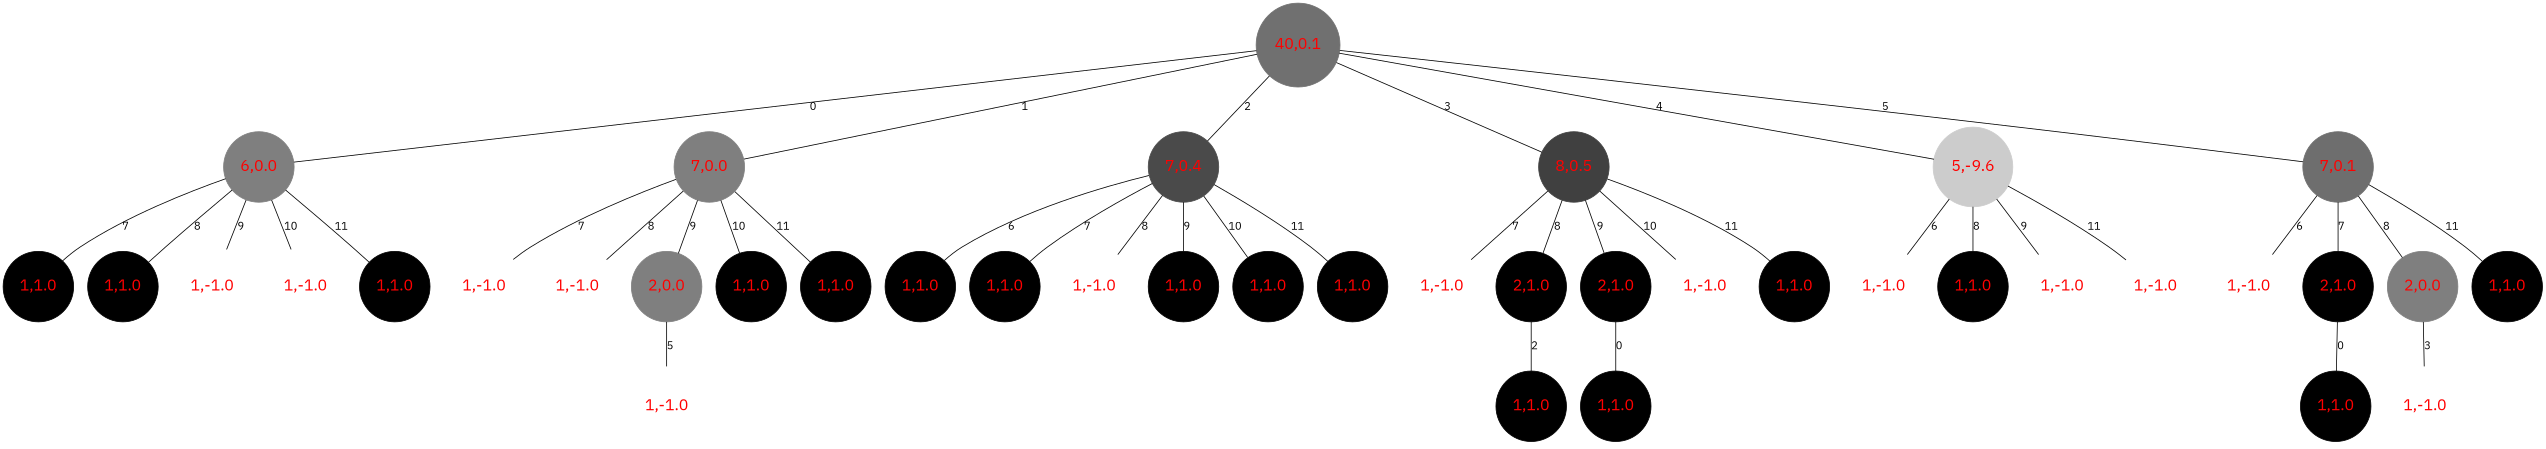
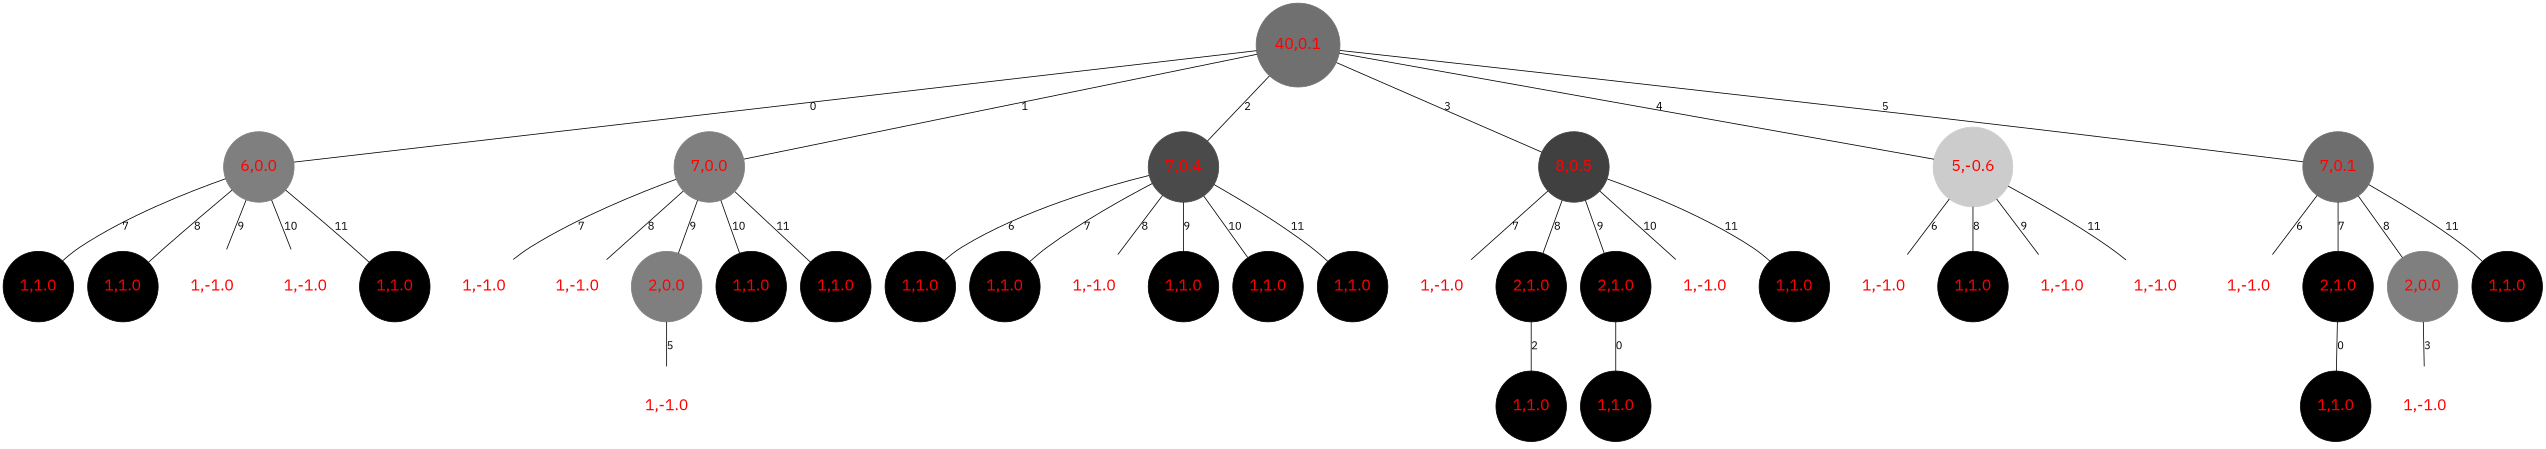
node "5,-9.6": label "5,-9.6" -> "5,-0.6"
